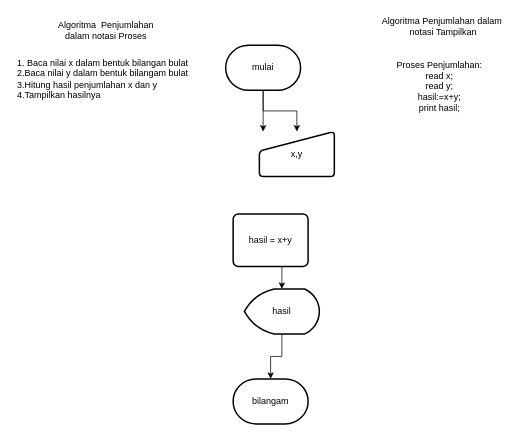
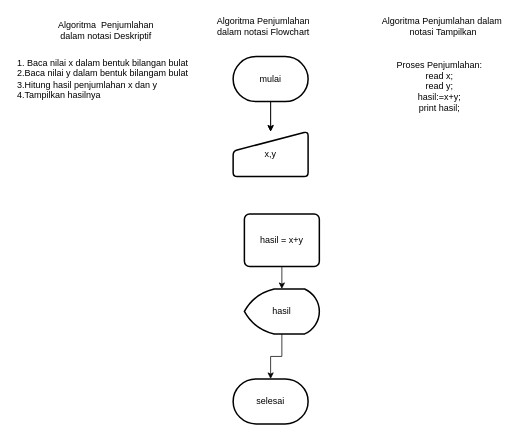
node "Algoritma Penjumlahan dalam notasi Flowchart": added
node "Algoritma Penjumlahan dalam notasi Proses": label "Algoritma Penjumlahan dalam notasi Proses" -> "Algoritma Penjumlahan dalam notasi Deskriptif"
node "mulai": moved (263, 68) -> (270, 79)
node "x,y": moved (297, 154) -> (270, 154)
node "hasil = x+y": moved (270, 240) -> (282, 240)
node "bilangam": label "bilangam" -> "selesai"
